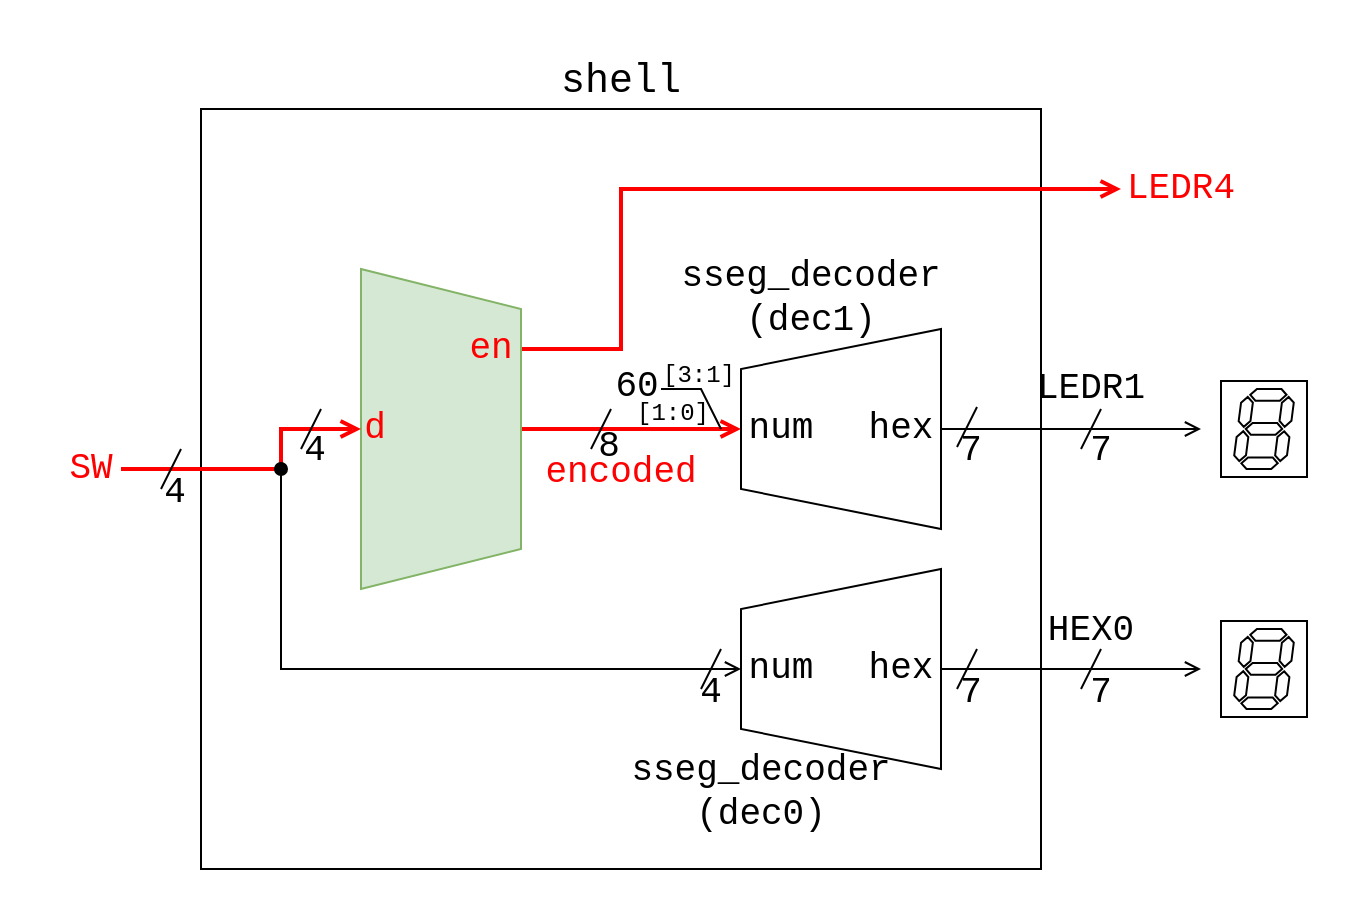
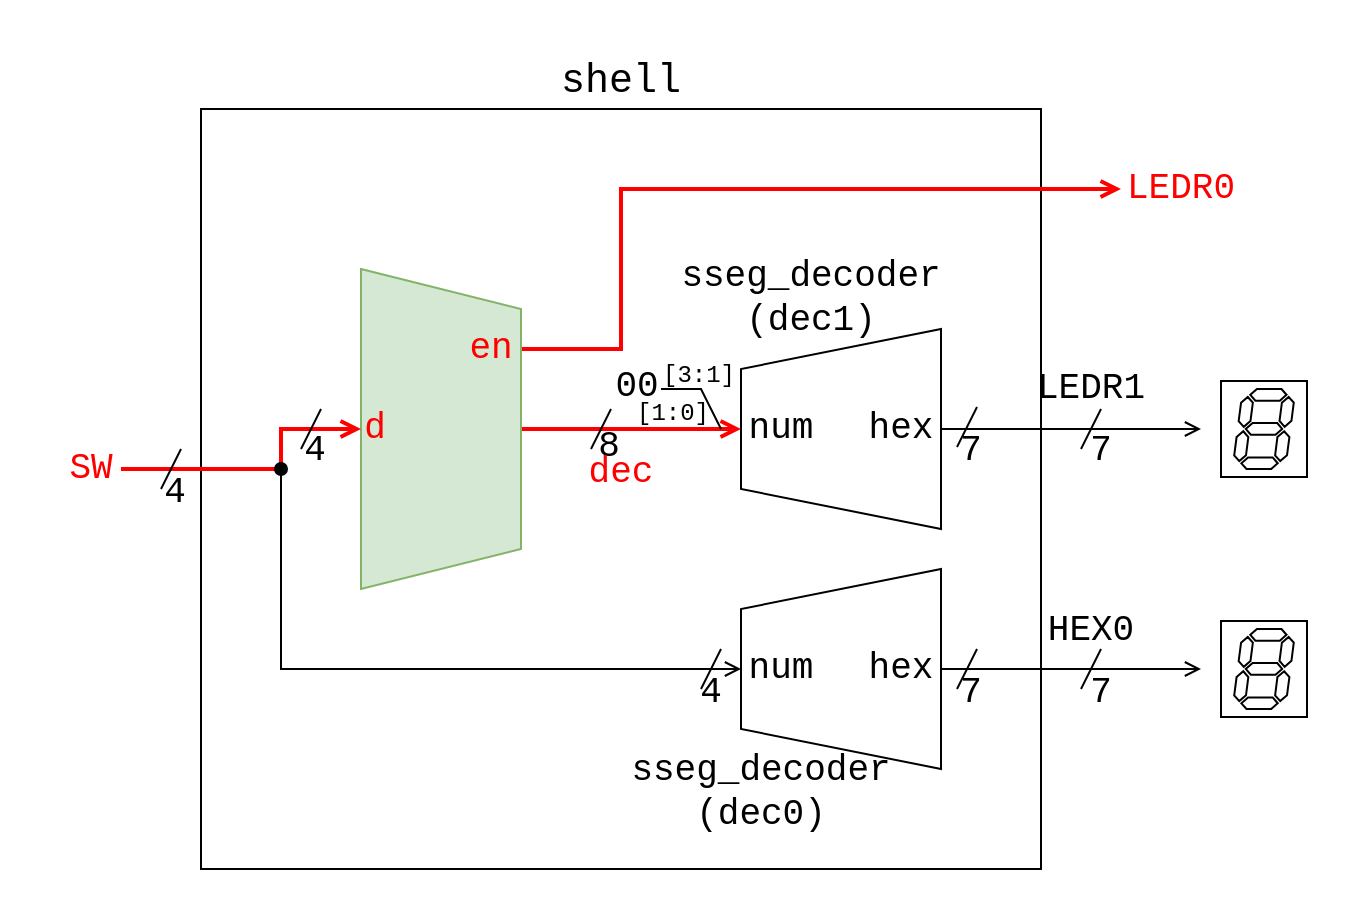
node "LEDR4": label "LEDR4" -> "LEDR0"
node "60": label "60" -> "00"
node "encoded": label "encoded" -> "dec"
